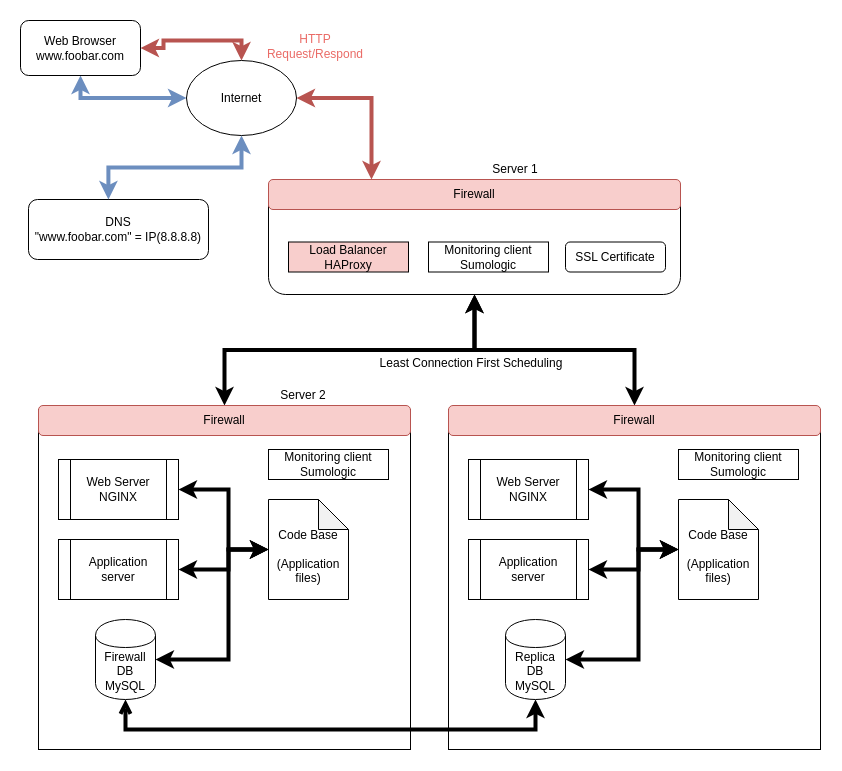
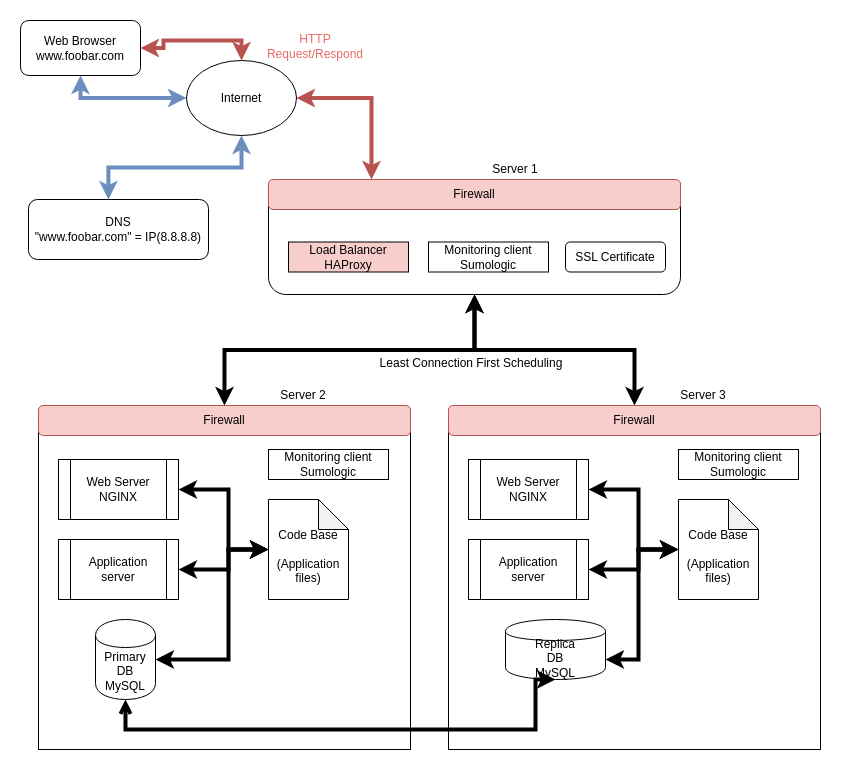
node "Server 3": added
node "Replica DB MySQL": size 60x80 -> 100x60
node "Firewall DB MySQL": label "Firewall DB MySQL" -> "Primary DB MySQL"
